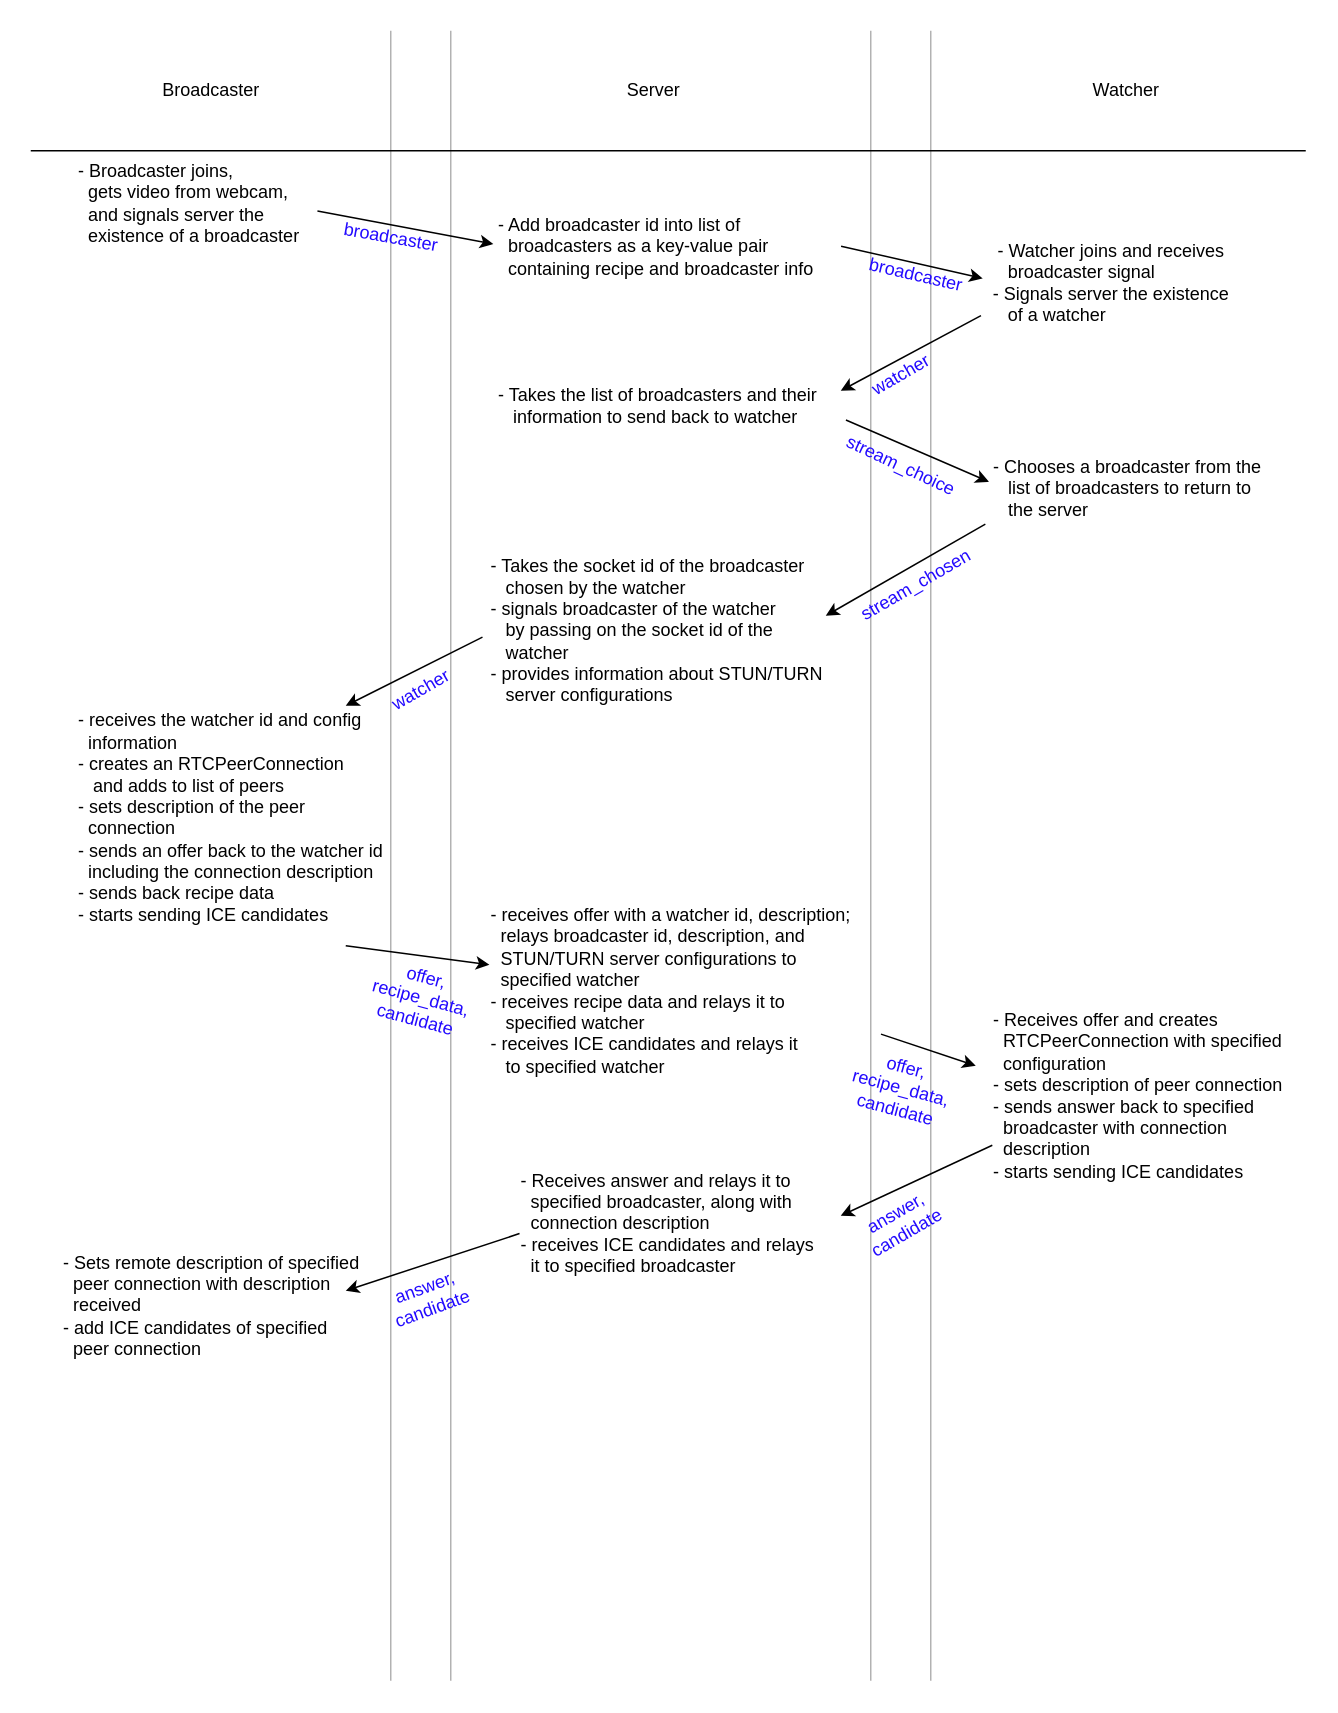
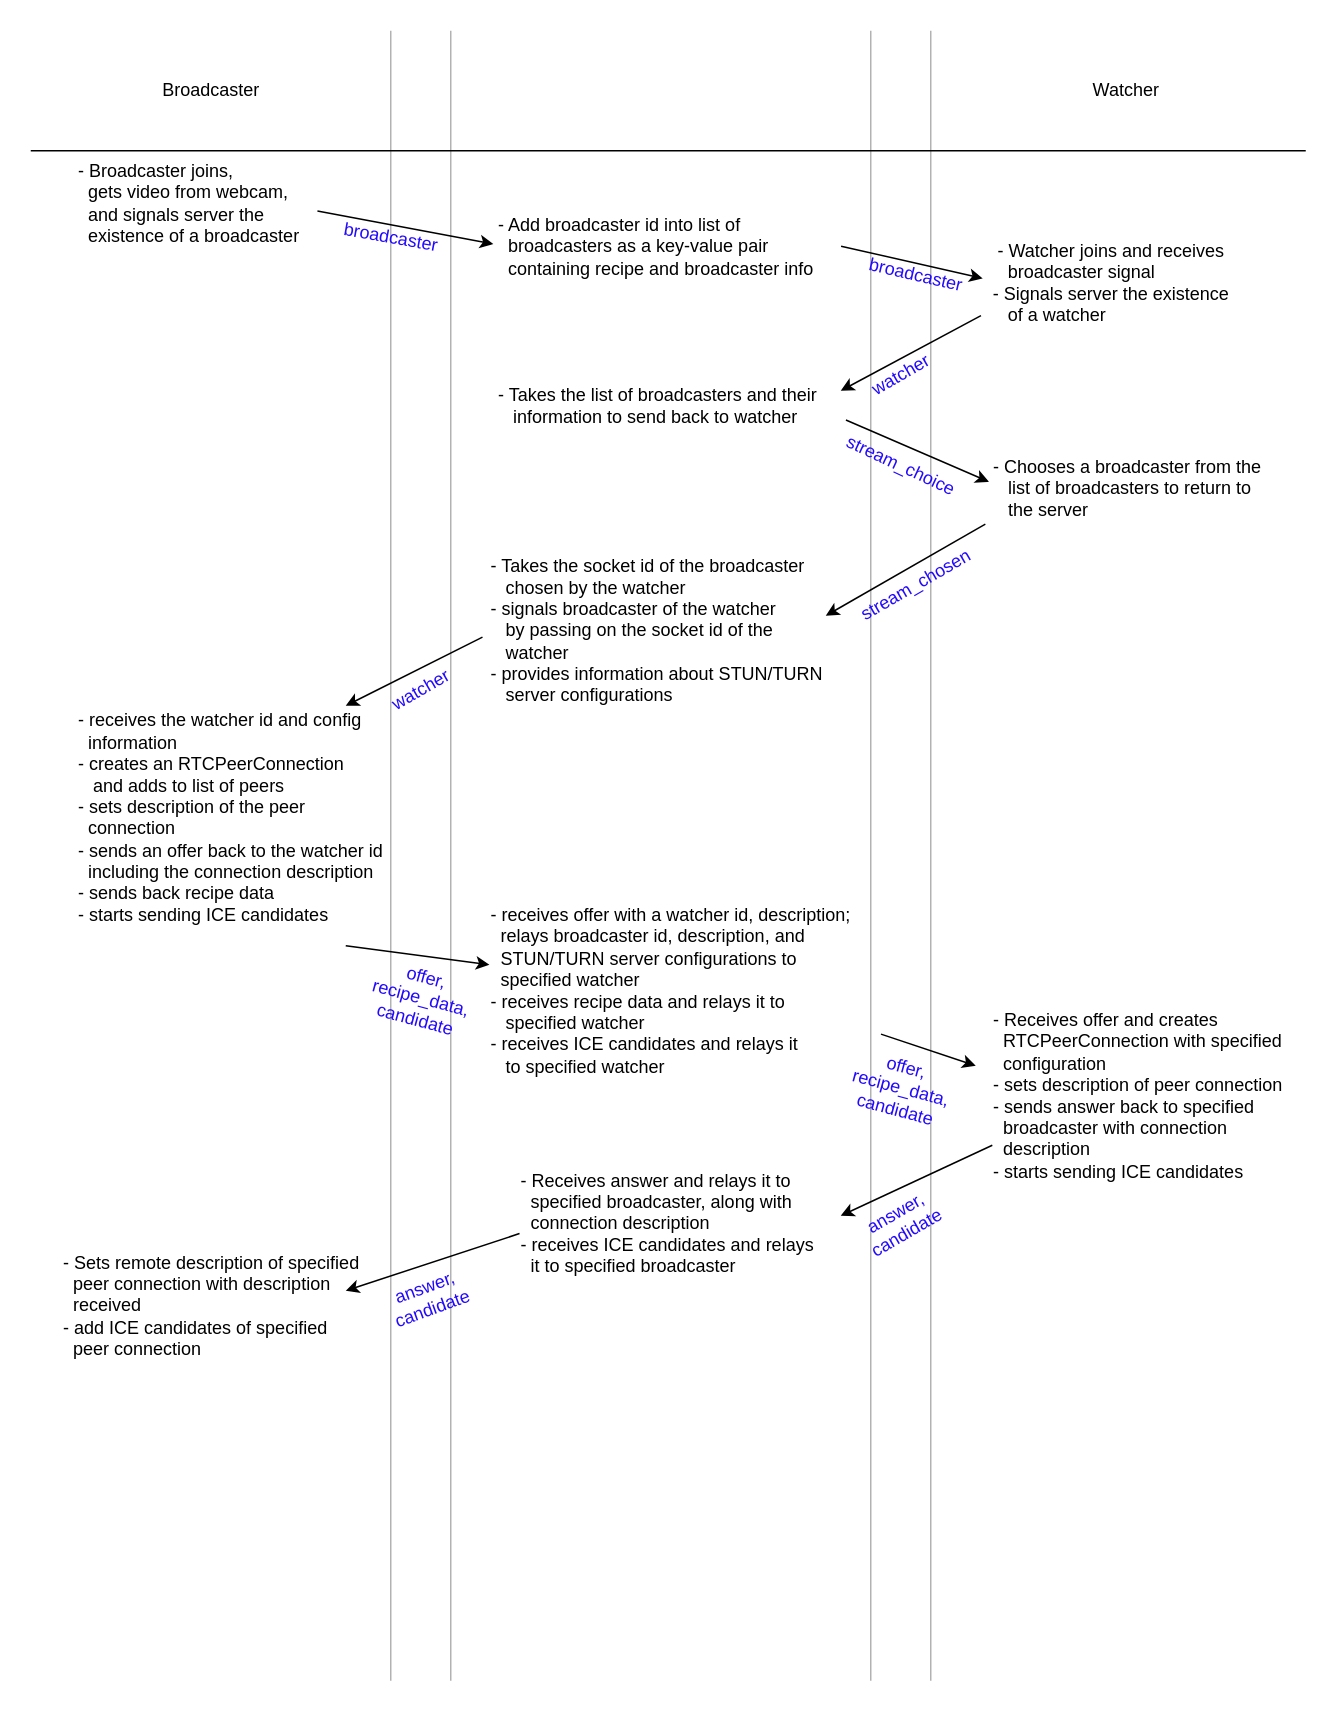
node "Server": removed
